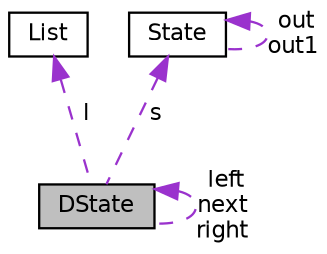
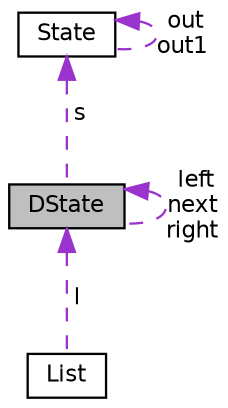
edge "DState" -> "List": reversed
